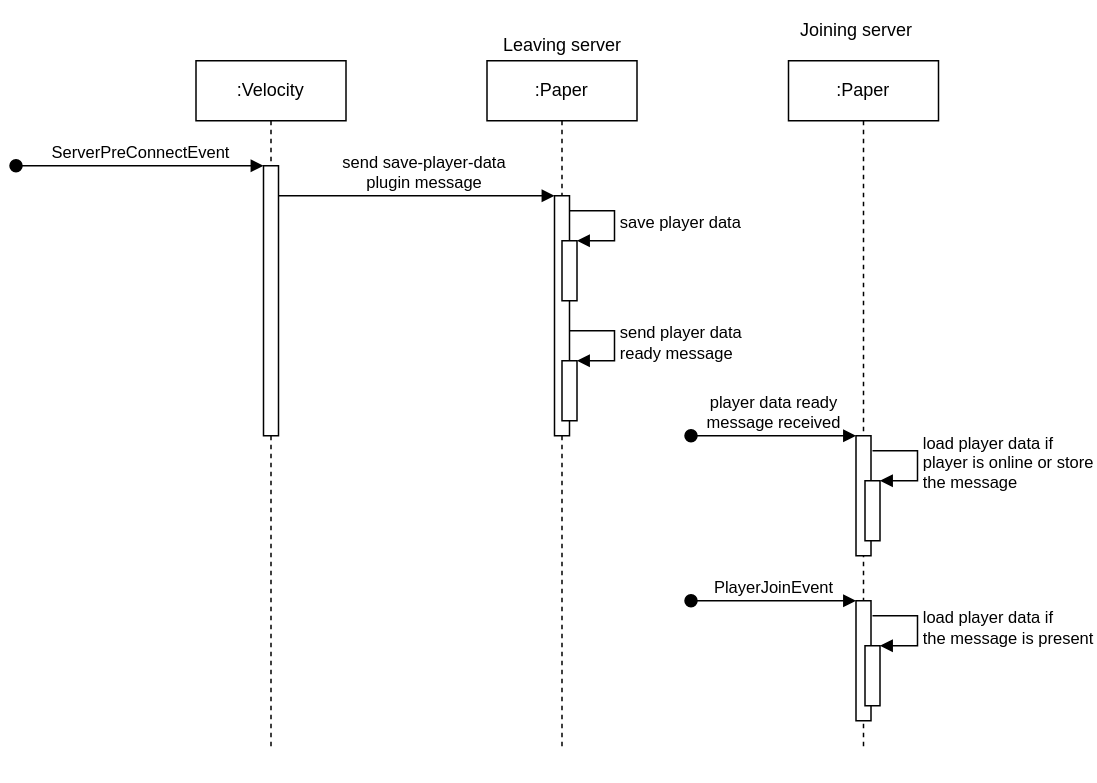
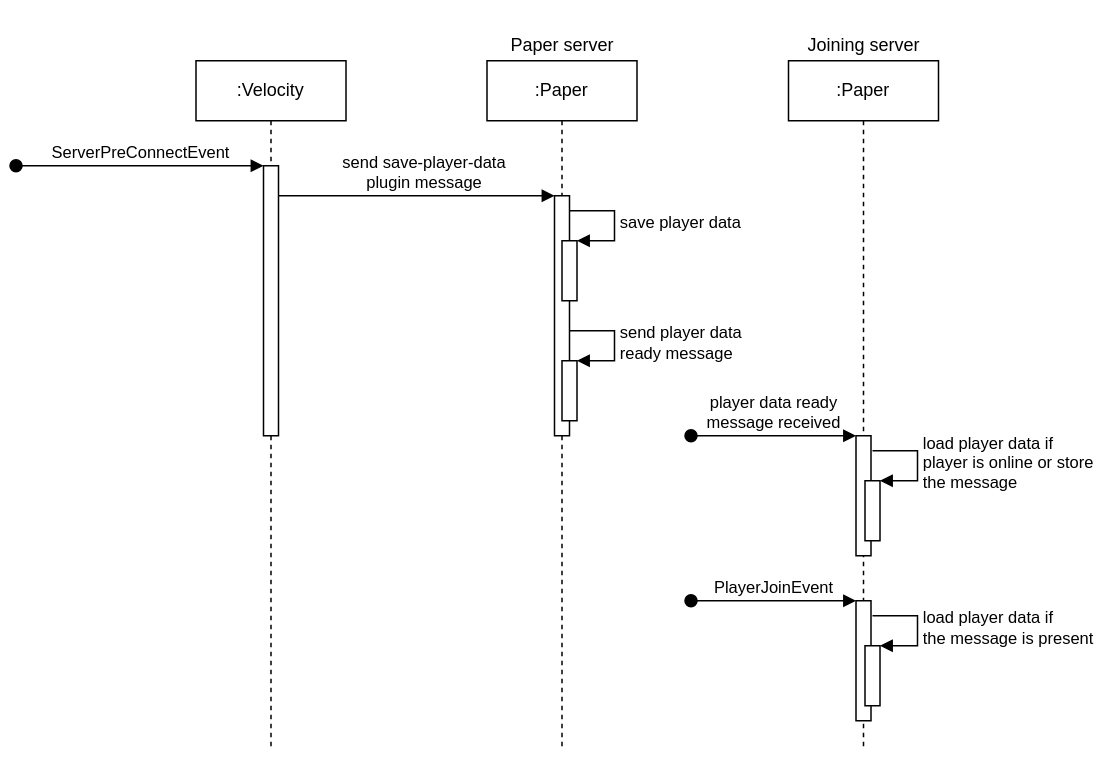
node "Joining server": moved (856, 31) -> (863, 46)
node "Leaving server": label "Leaving server" -> "Paper server"
